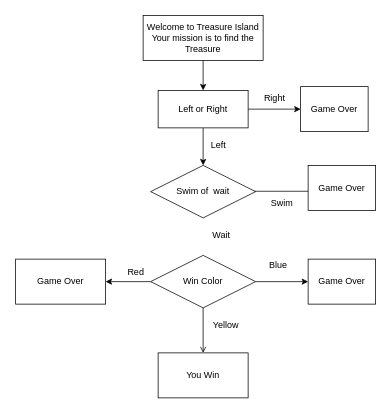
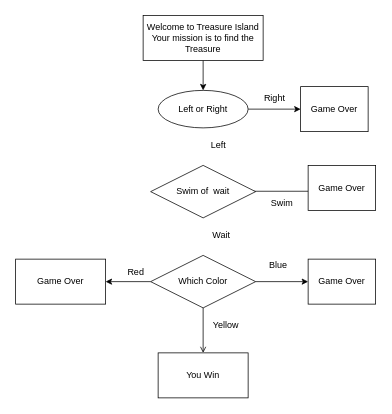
node "Left or Right": shape rectangle -> ellipse
edge "Left or Right" -> "Swim of wait": removed
node "Win Color": label "Win Color" -> "Which Color"
